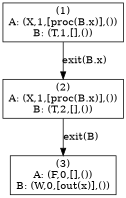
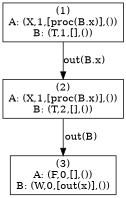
edge "(1) A: (X,1,[proc(B.x)],()) B: (T,1,[],())" -> "(2) A: (X,1,[proc(B.x)],()) B: (T,2,[],())": label "exit(B.x)" -> "out(B.x)"
edge "(2) A: (X,1,[proc(B.x)],()) B: (T,2,[],())" -> "(3) A: (F,0,[],()) B: (W,0,[out(x)],())": label "exit(B)" -> "out(B)"
